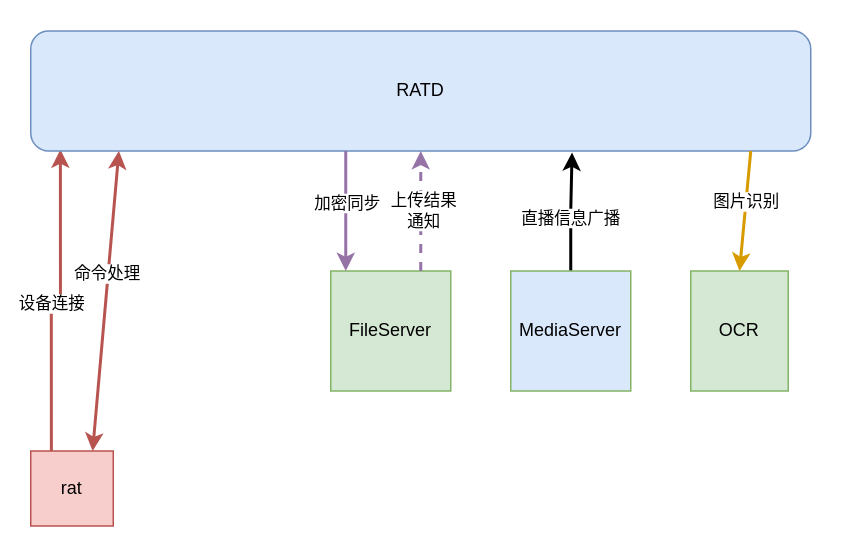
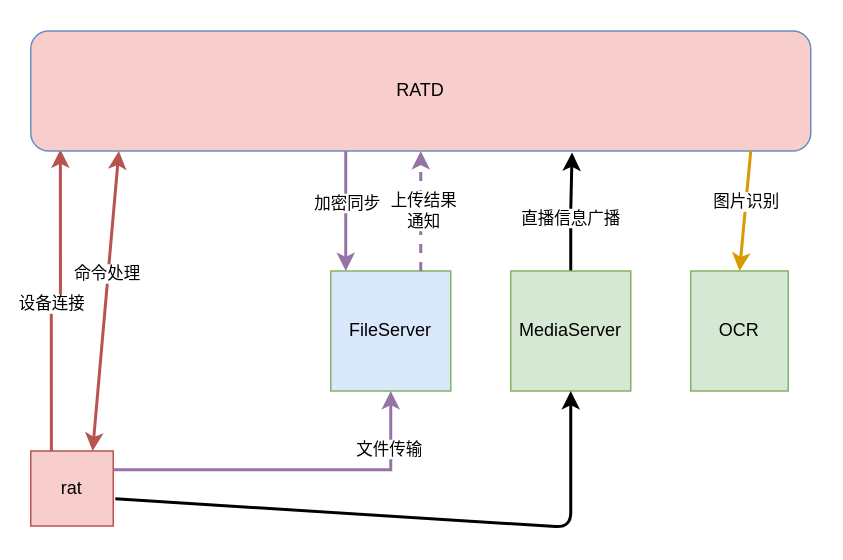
node "RATD": fillcolor #dae8fc -> #f8cecc
node "FileServer": fillcolor #d5e8d4 -> #dae8fc
node "MediaServer": fillcolor #dae8fc -> #d5e8d4
edge "rat" -> "FileServer": added, label "文件传输"
edge "rat" -> "MediaServer": added
